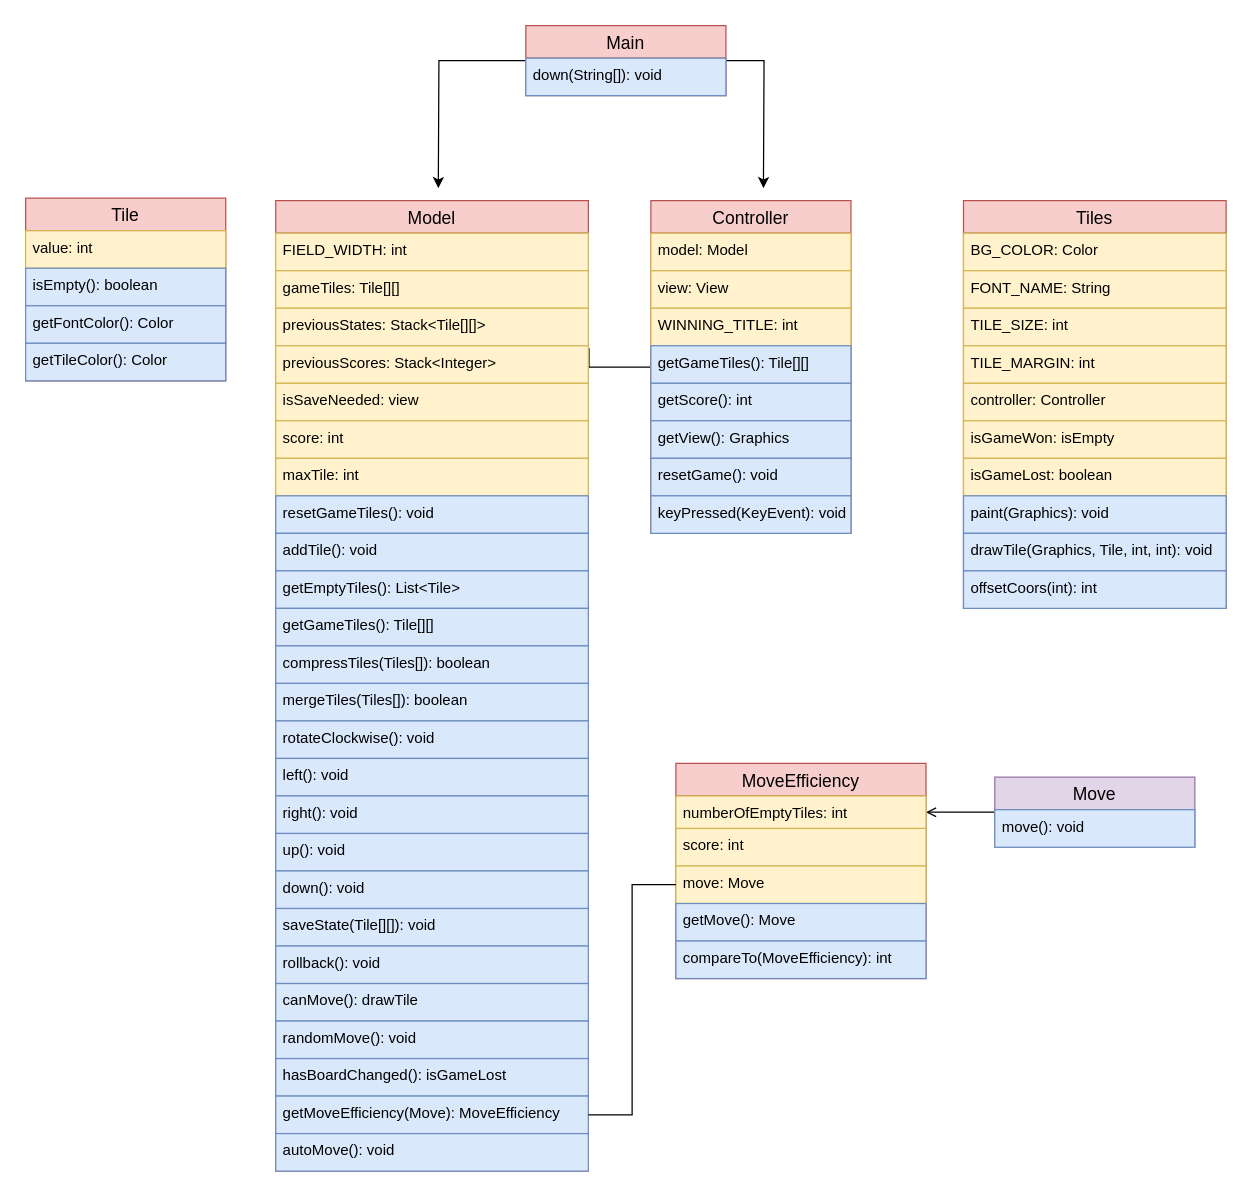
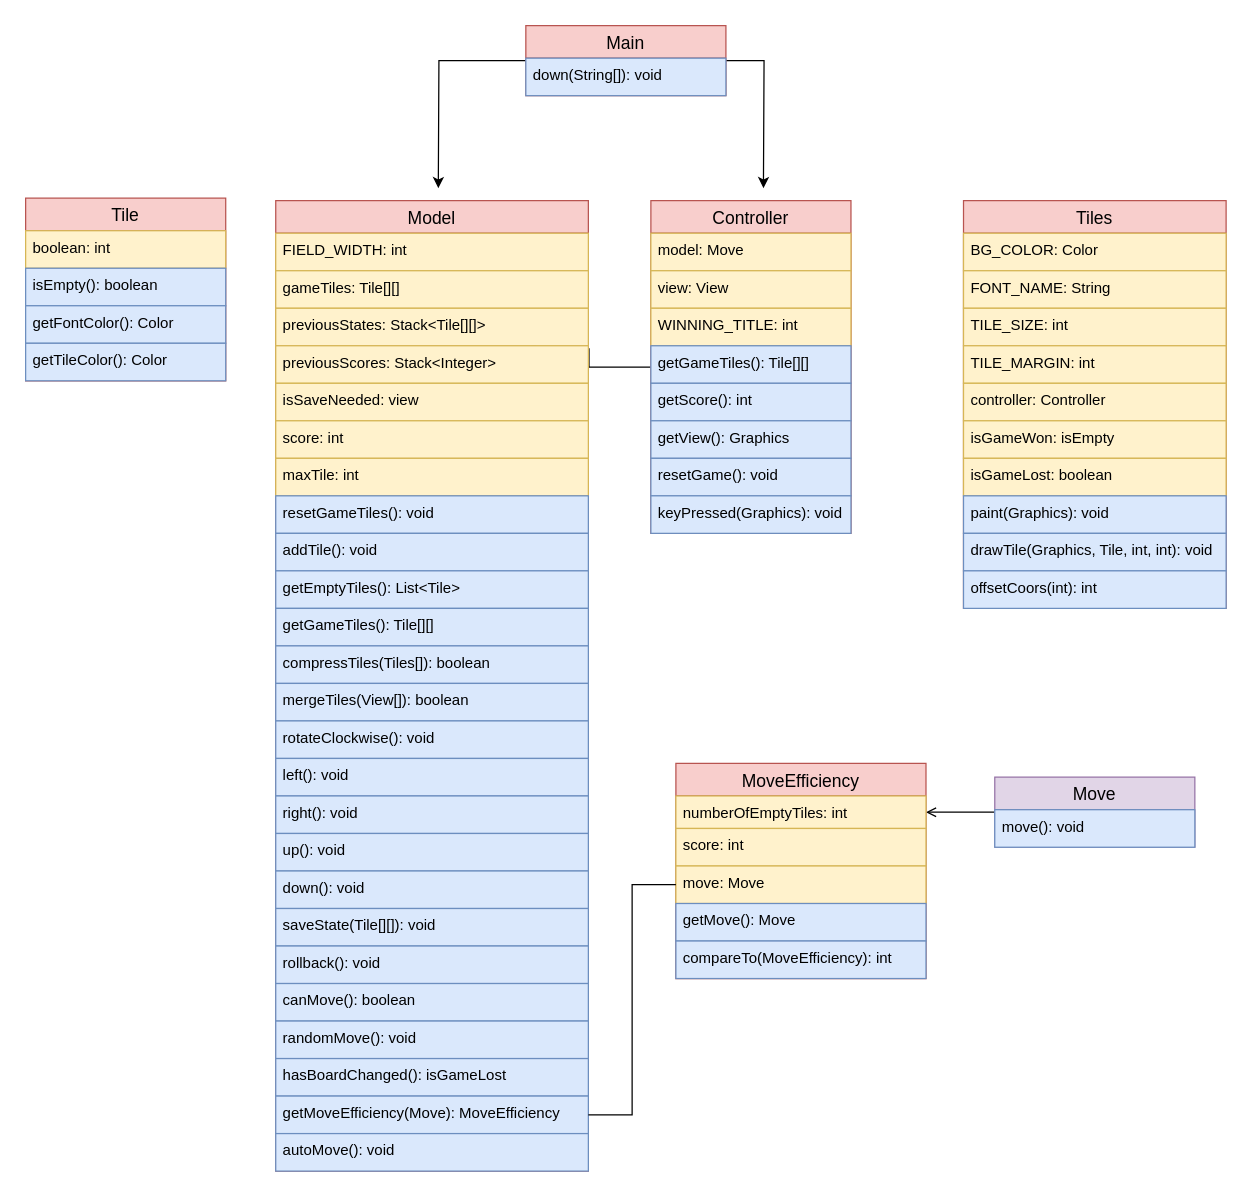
node "value: int": label "value: int" -> "boolean: int"
node "model: Model": label "model: Model" -> "model: Move"
node "keyPressed(KeyEvent): void": label "keyPressed(KeyEvent): void" -> "keyPressed(Graphics): void"
node "mergeTiles(Tiles[]): boolean": label "mergeTiles(Tiles[]): boolean" -> "mergeTiles(View[]): boolean"
node "canMove(): drawTile": label "canMove(): drawTile" -> "canMove(): boolean"
